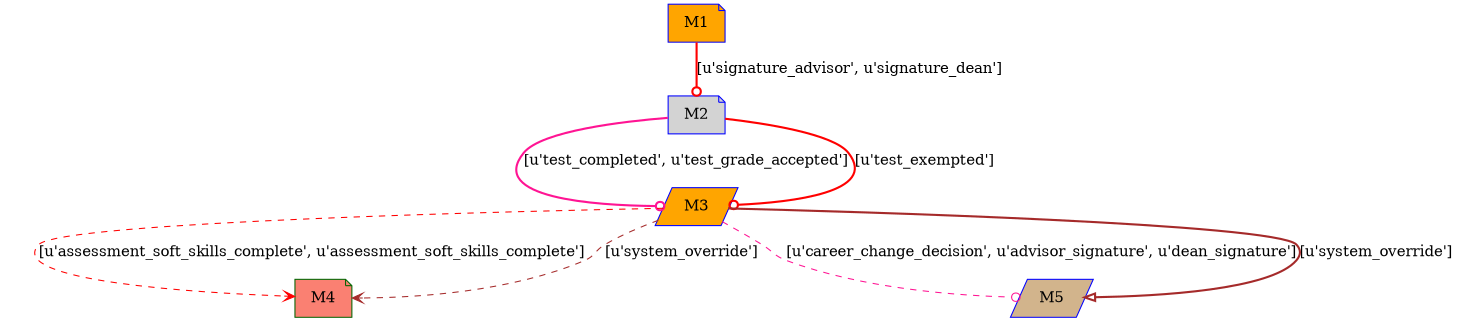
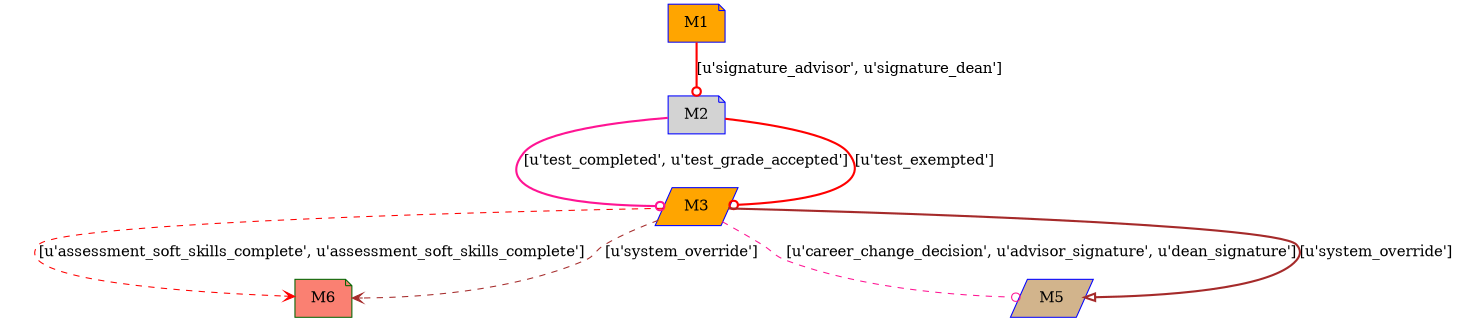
node "M4": label "M4" -> "M6"
